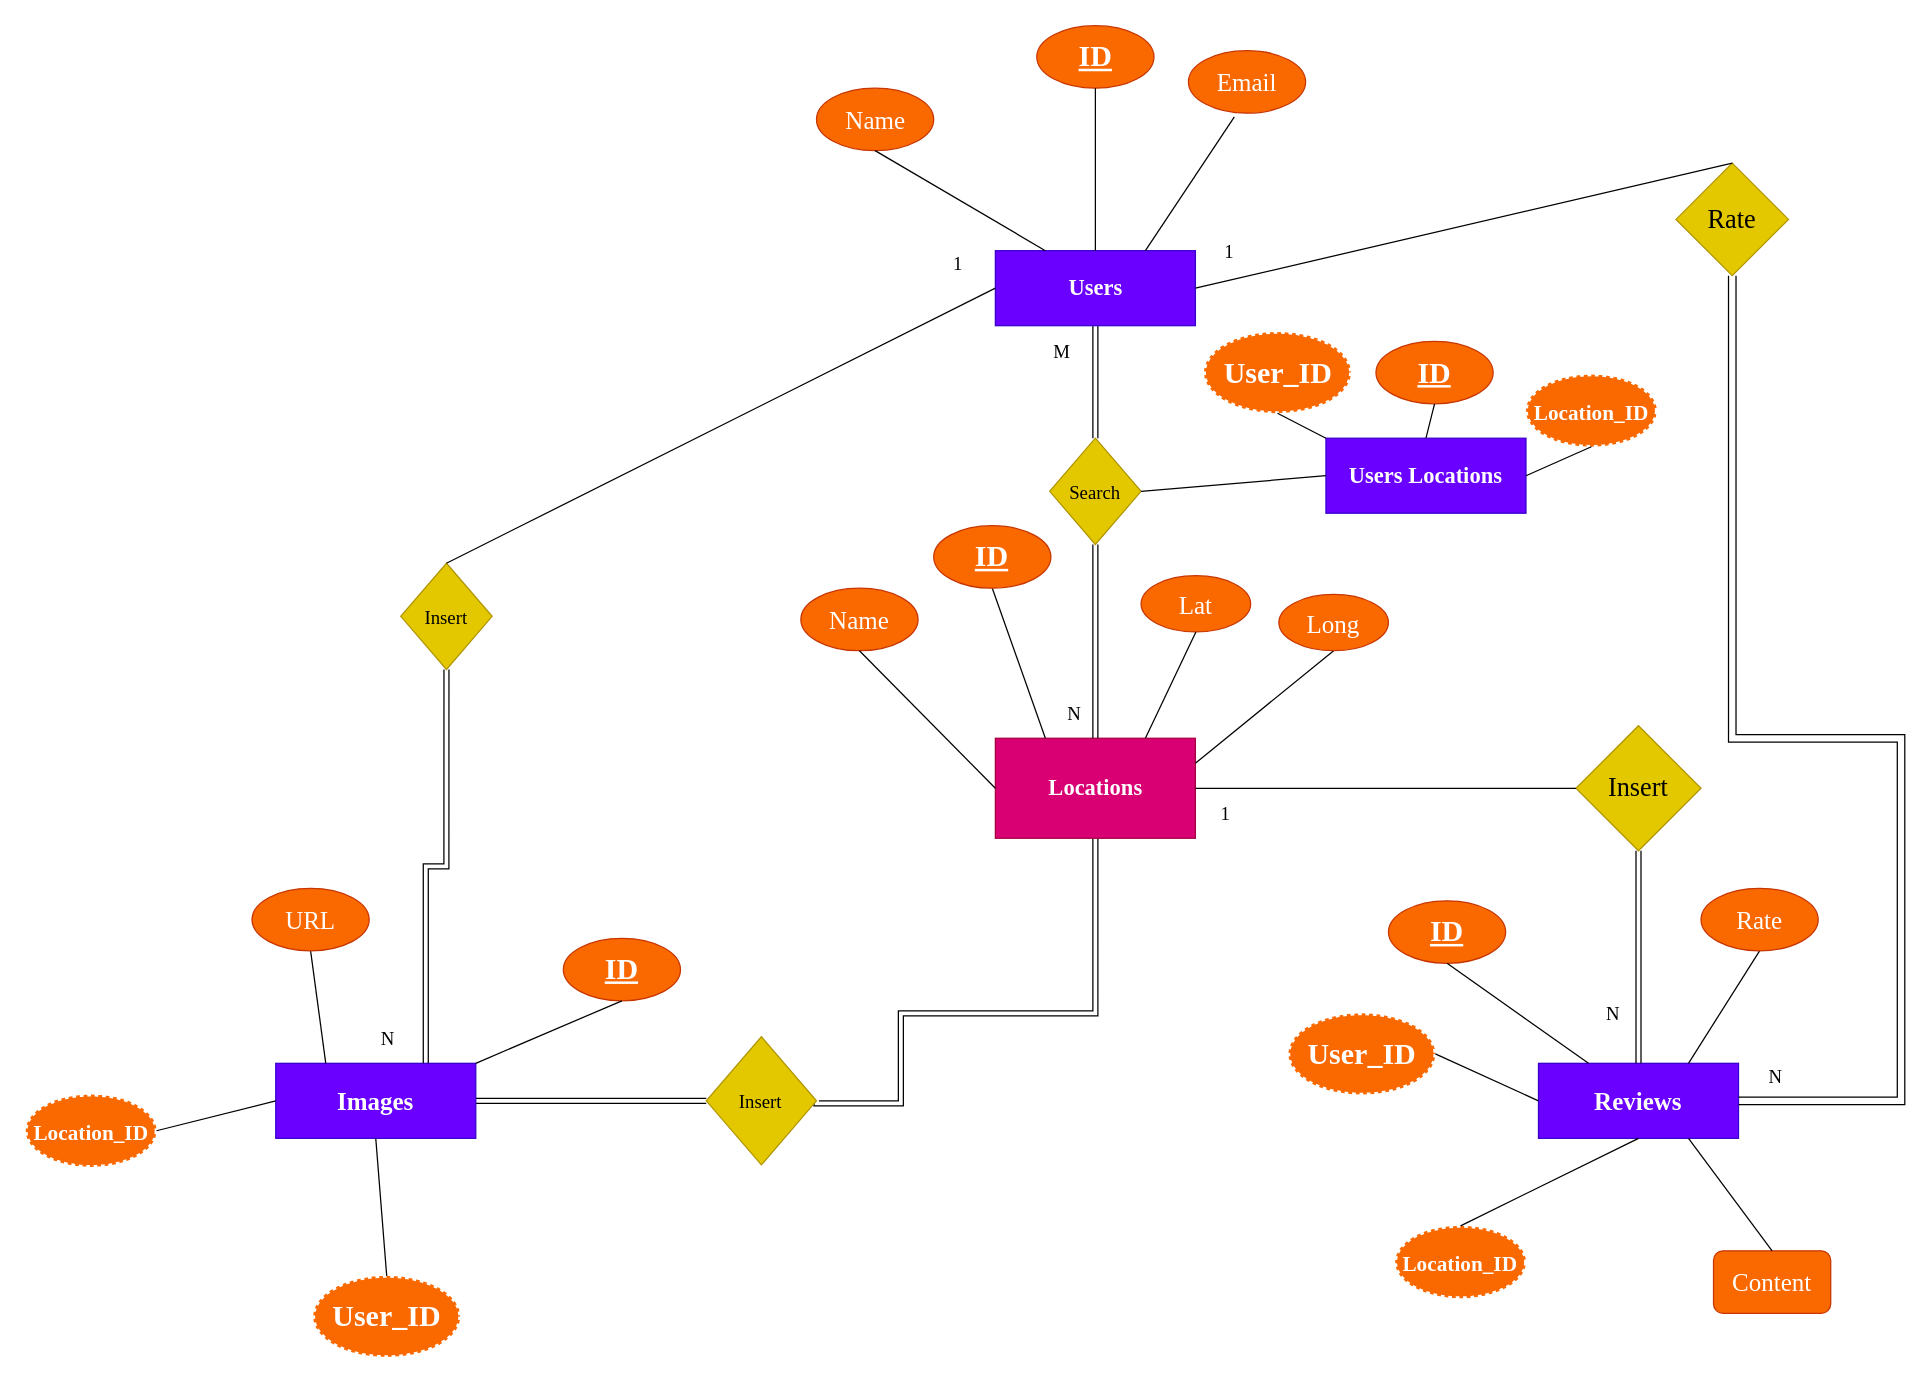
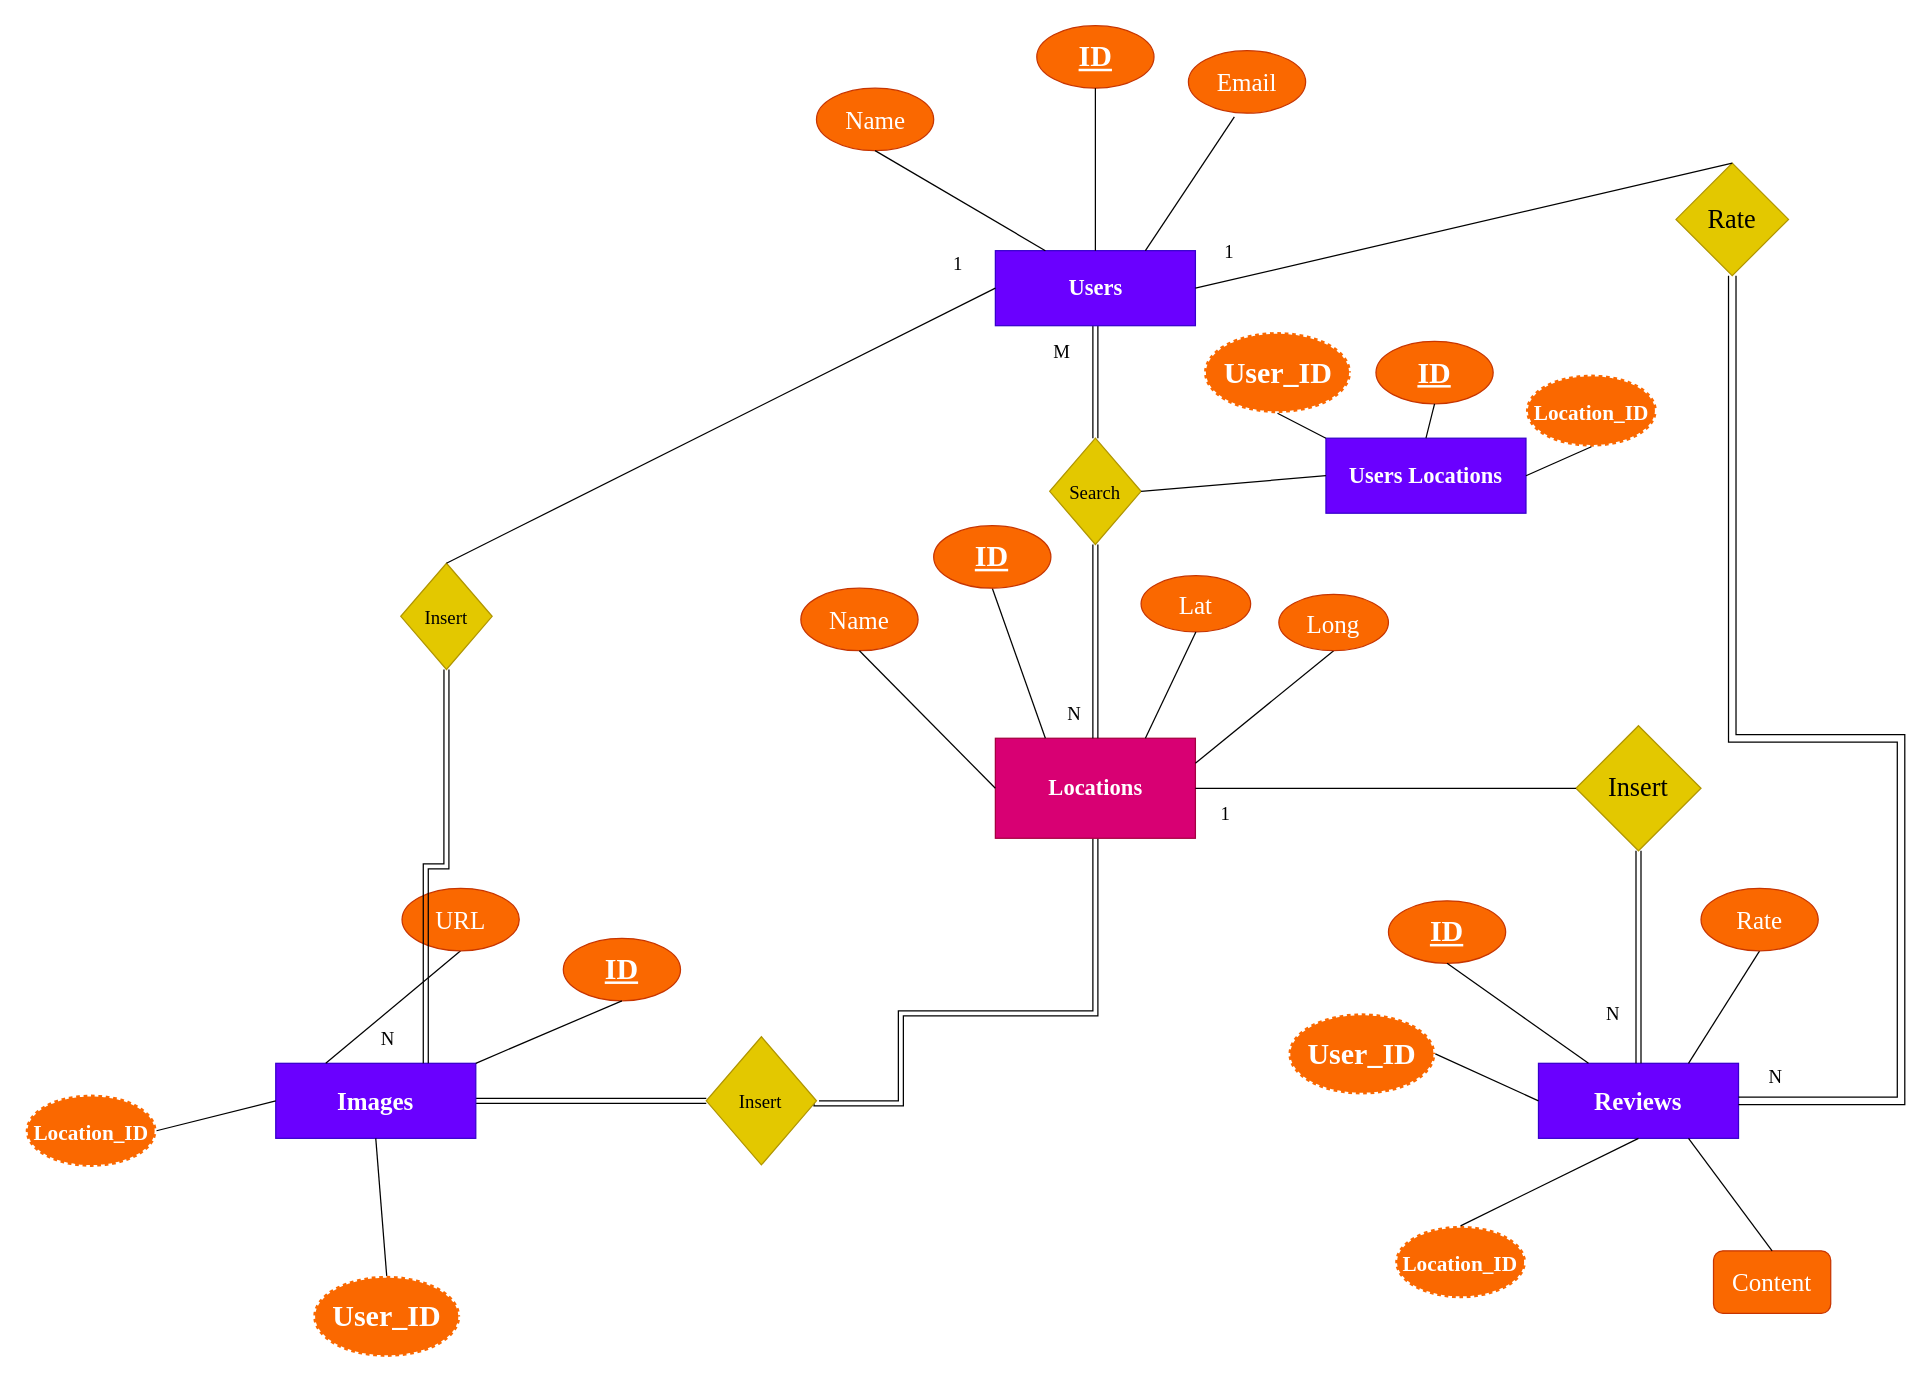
node "URL": moved (310, 919) -> (460, 919)
